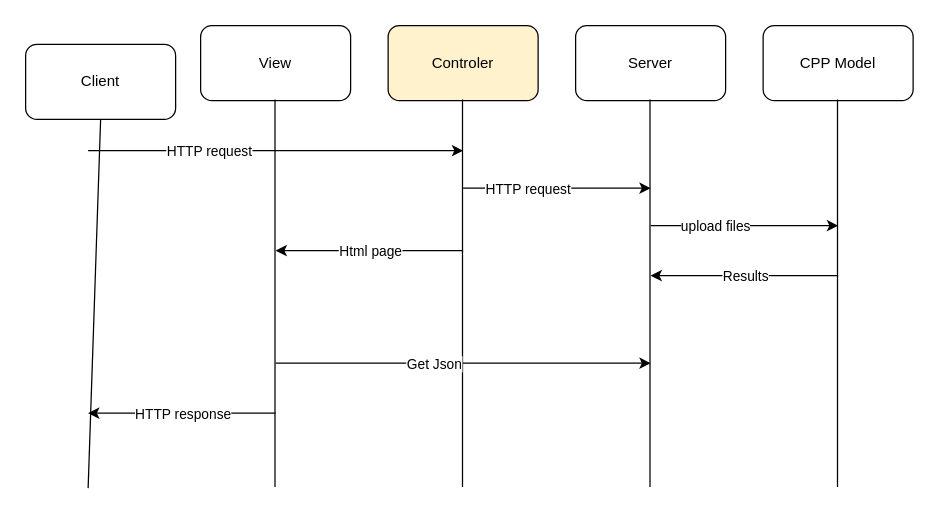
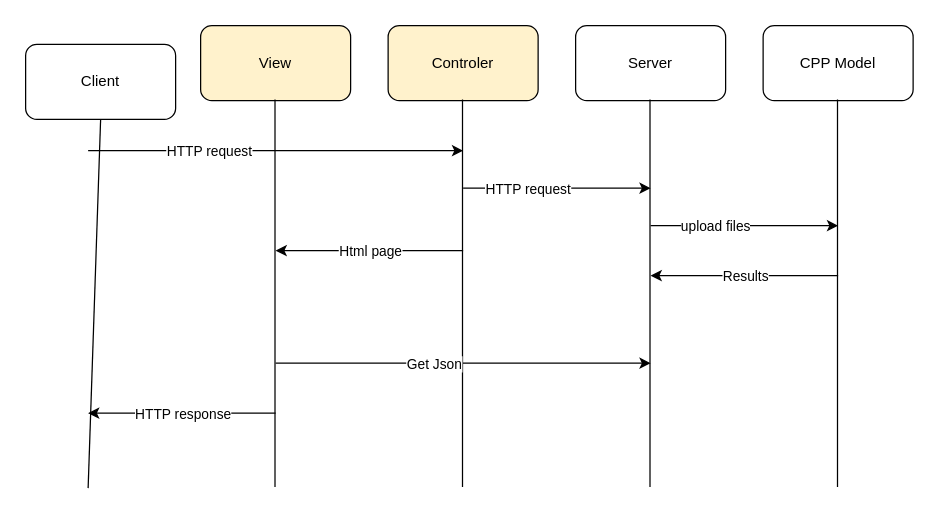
node "View": fillcolor #ffffff -> #fff2cc
